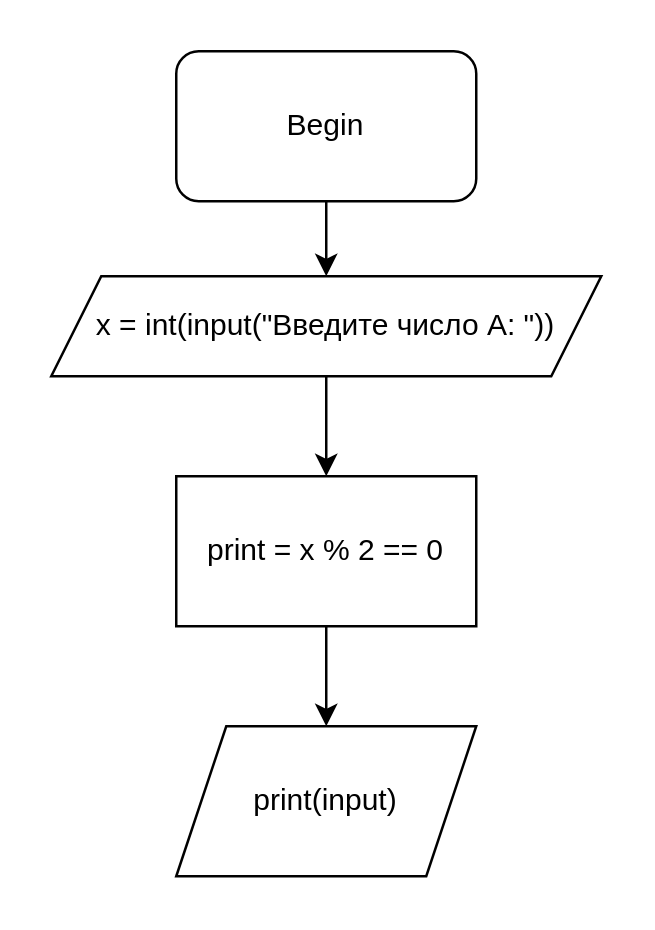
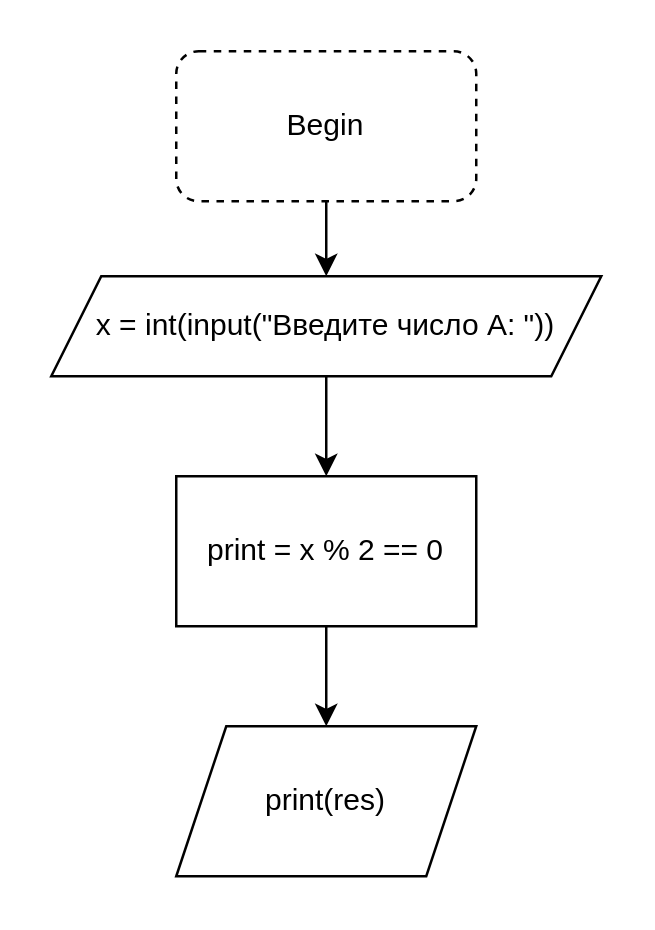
node "Begin": style solid -> dashed
node "print(input)": label "print(input)" -> "print(res)"
